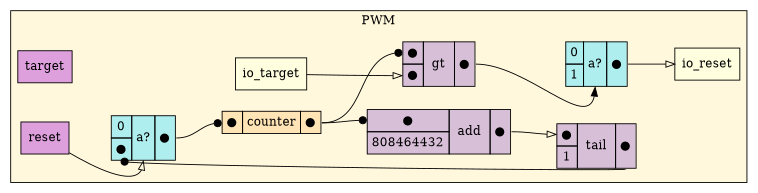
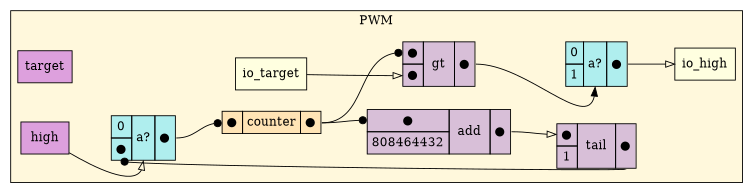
node "io_reset": label "io_reset" -> "io_high"
node "reset": label "reset" -> "high"
